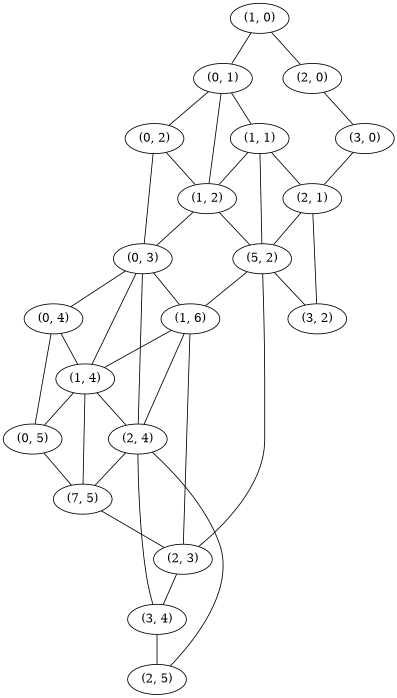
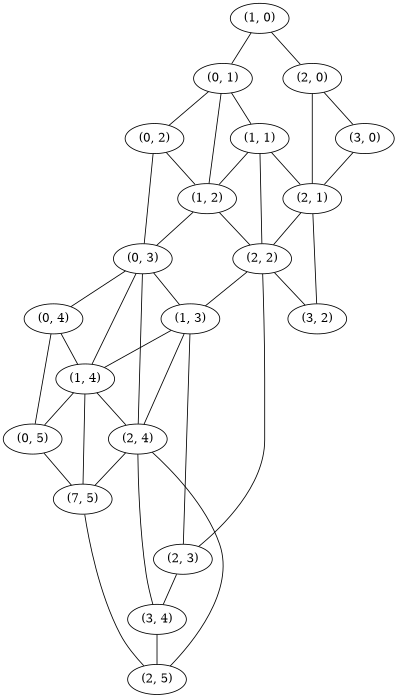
edge "(2, 0)" -- "(2, 1)": added
node "(5, 2)": label "(5, 2)" -> "(2, 2)"
node "(1, 6)": label "(1, 6)" -> "(1, 3)"
edge "(7, 5)" -- "(2, 3)": now "(7, 5)" -- "(2, 5)"
